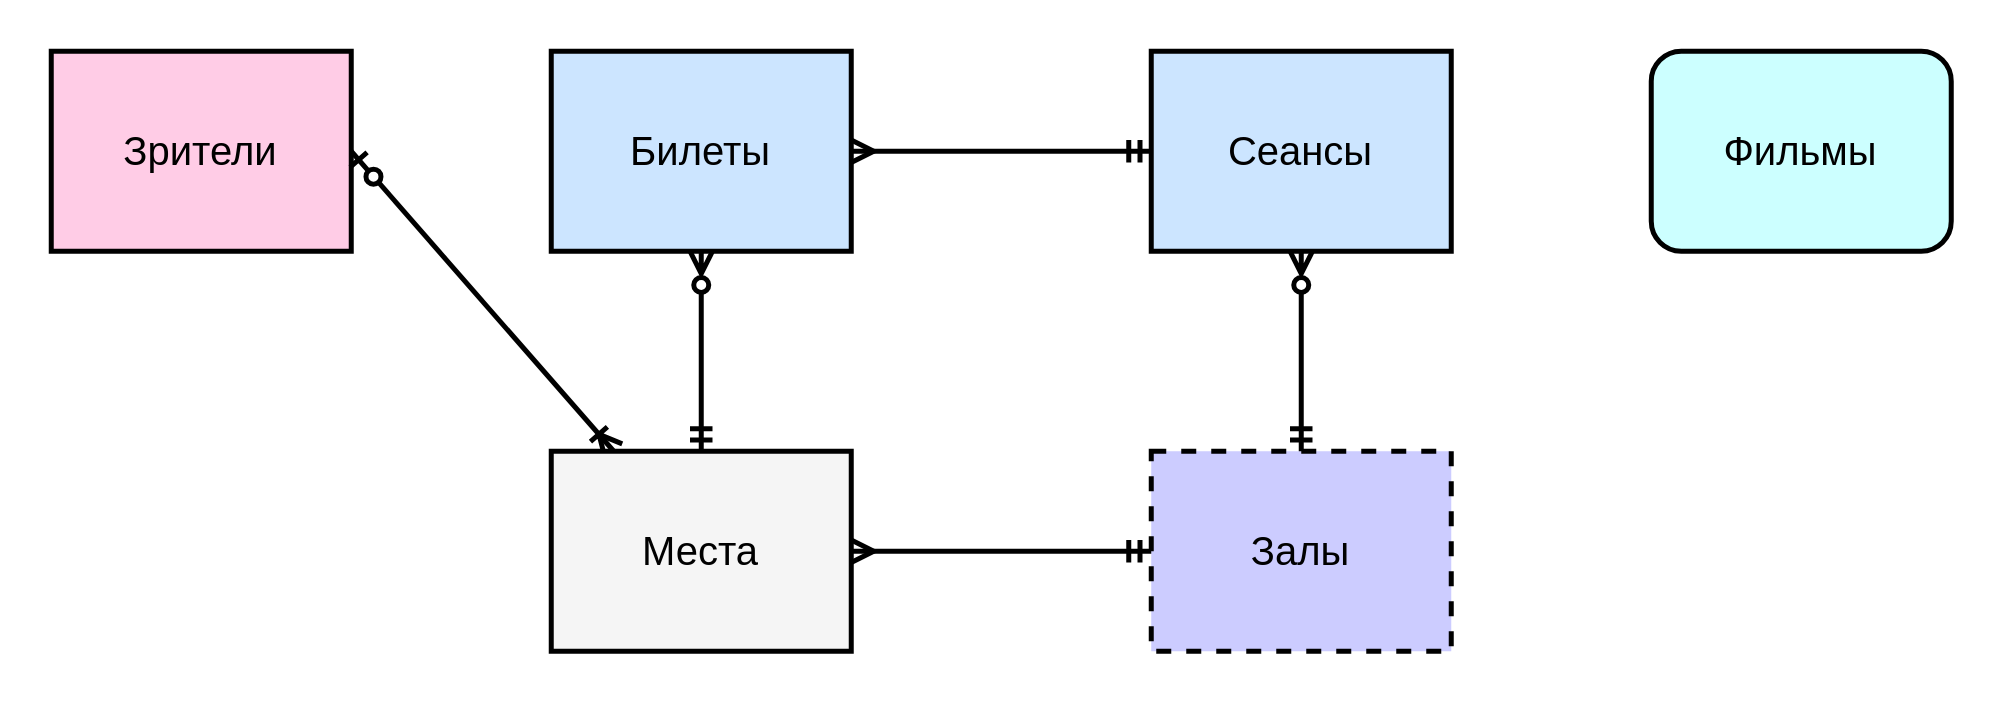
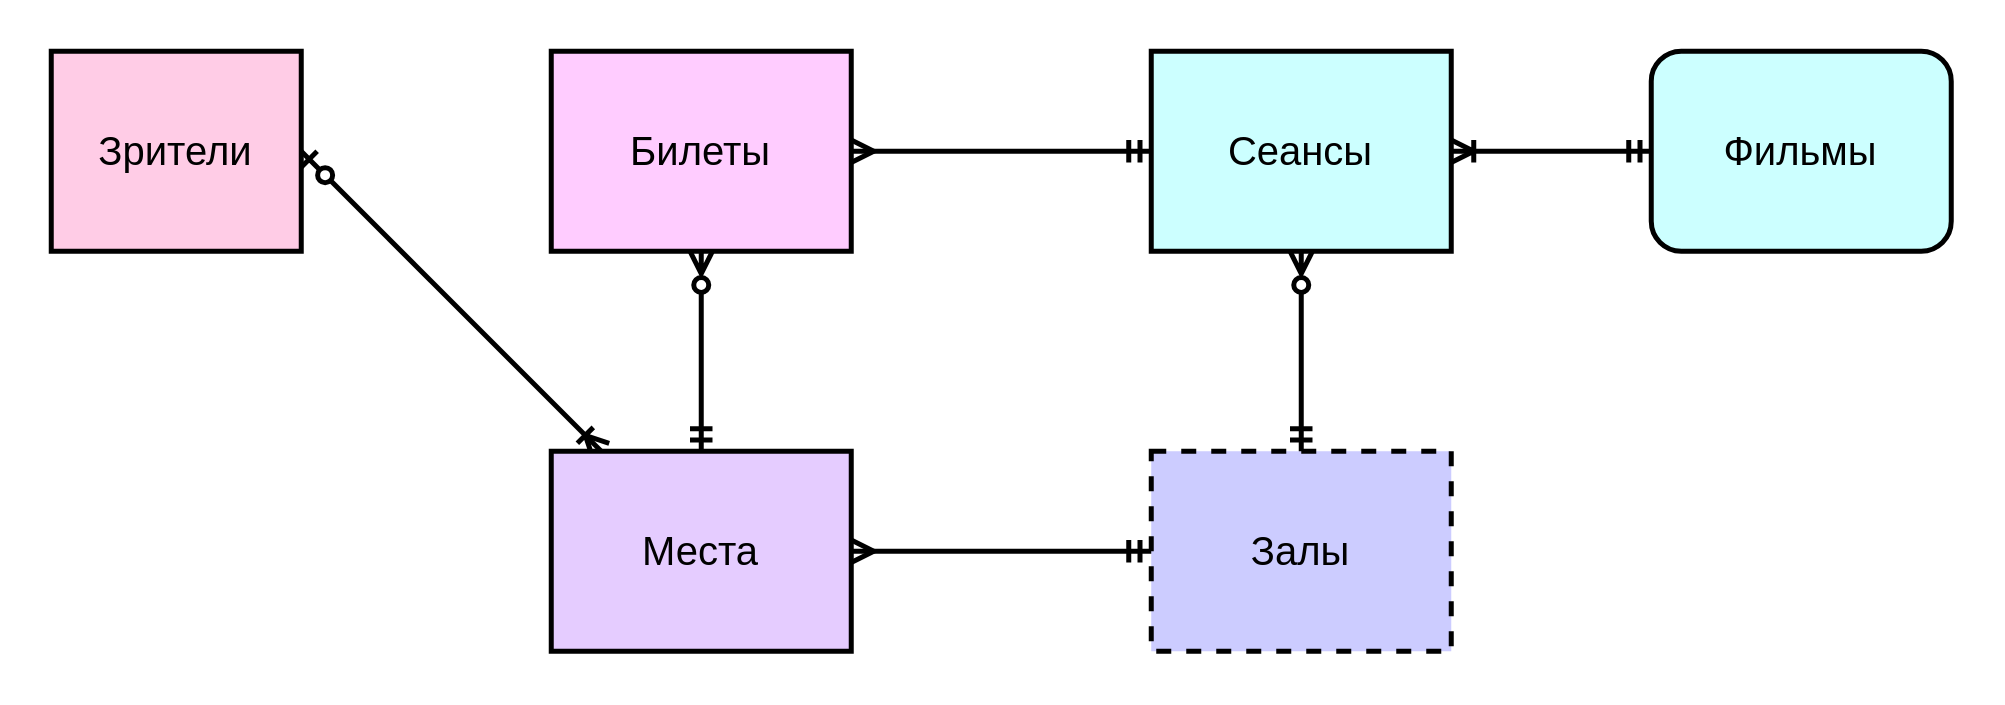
node "Зрители": size 300x200 -> 250x200
node "Билеты": fillcolor #cce5ff -> #ffccff
node "Сеансы": fillcolor #cce5ff -> #ccffff
edge "Сеансы" -- "Фильмы": added
node "Места": fillcolor #f5f5f5 -> #e5ccff
